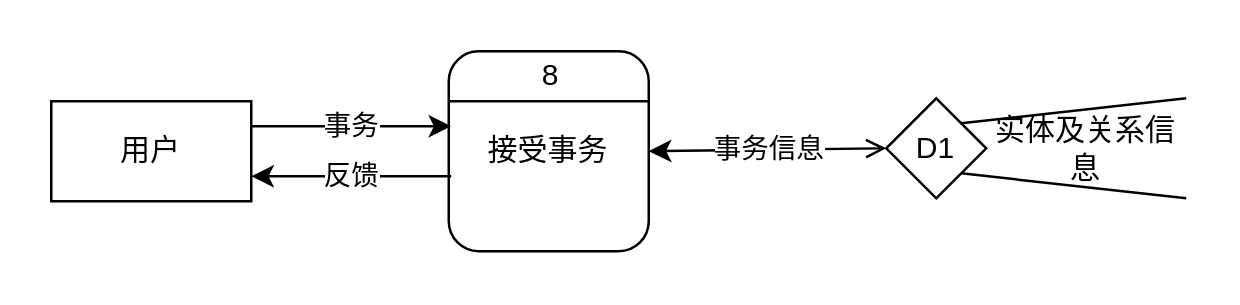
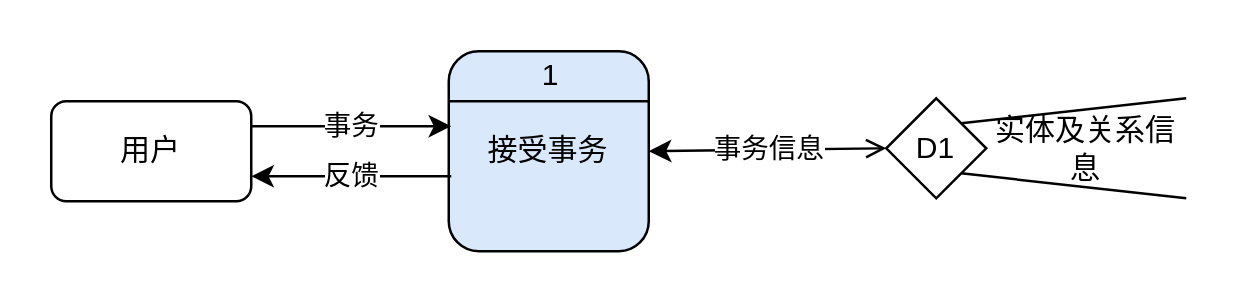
node "8": label "8" -> "1"
node "用户": shape rectangle -> rounded rectangle
node "接受事务": fillcolor #ffffff -> #dae8fc
